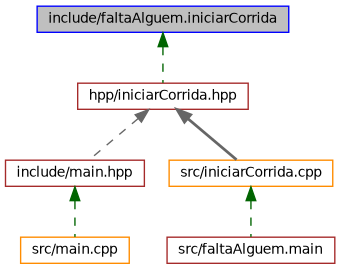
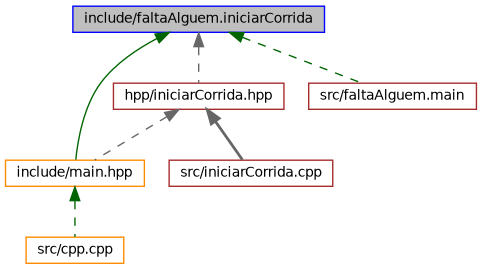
edge "hpp/iniciarCorrida.hpp" -> "include/faltaAlguem.iniciarCorrida": color darkgreen -> gray40
edge "include/main.hpp" -> "include/faltaAlguem.iniciarCorrida": added
node "include/main.hpp": color brown -> darkorange
node "src/iniciarCorrida.cpp": color darkorange -> brown
edge "src/faltaAlguem.main" -> "src/iniciarCorrida.cpp": now "src/faltaAlguem.main" -> "include/faltaAlguem.iniciarCorrida"
node "src/main.cpp": label "src/main.cpp" -> "src/cpp.cpp"
